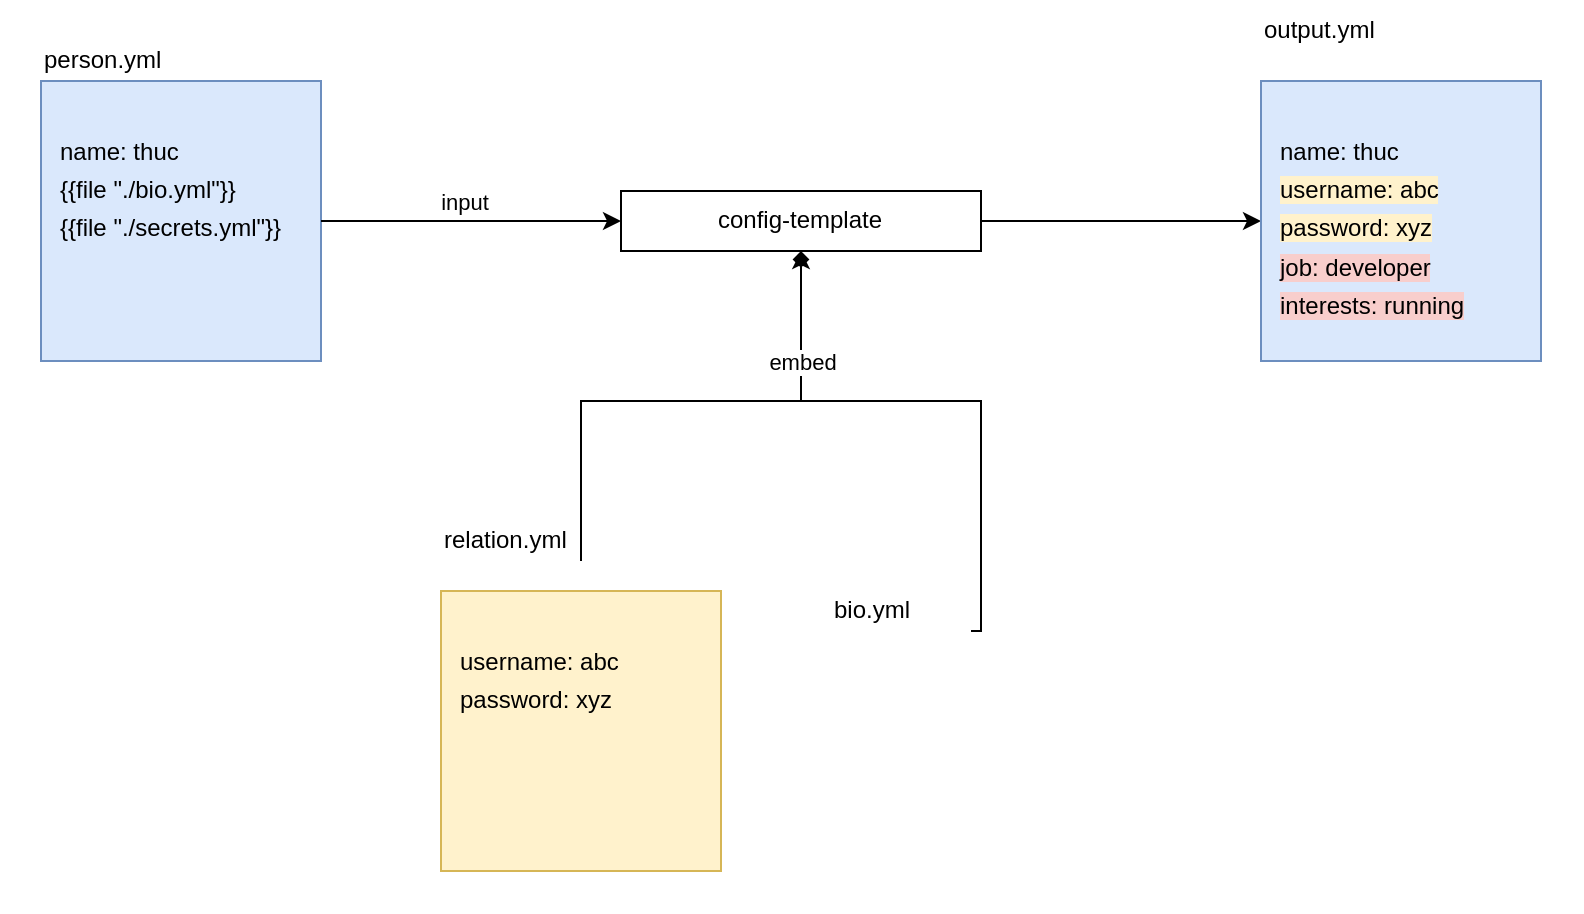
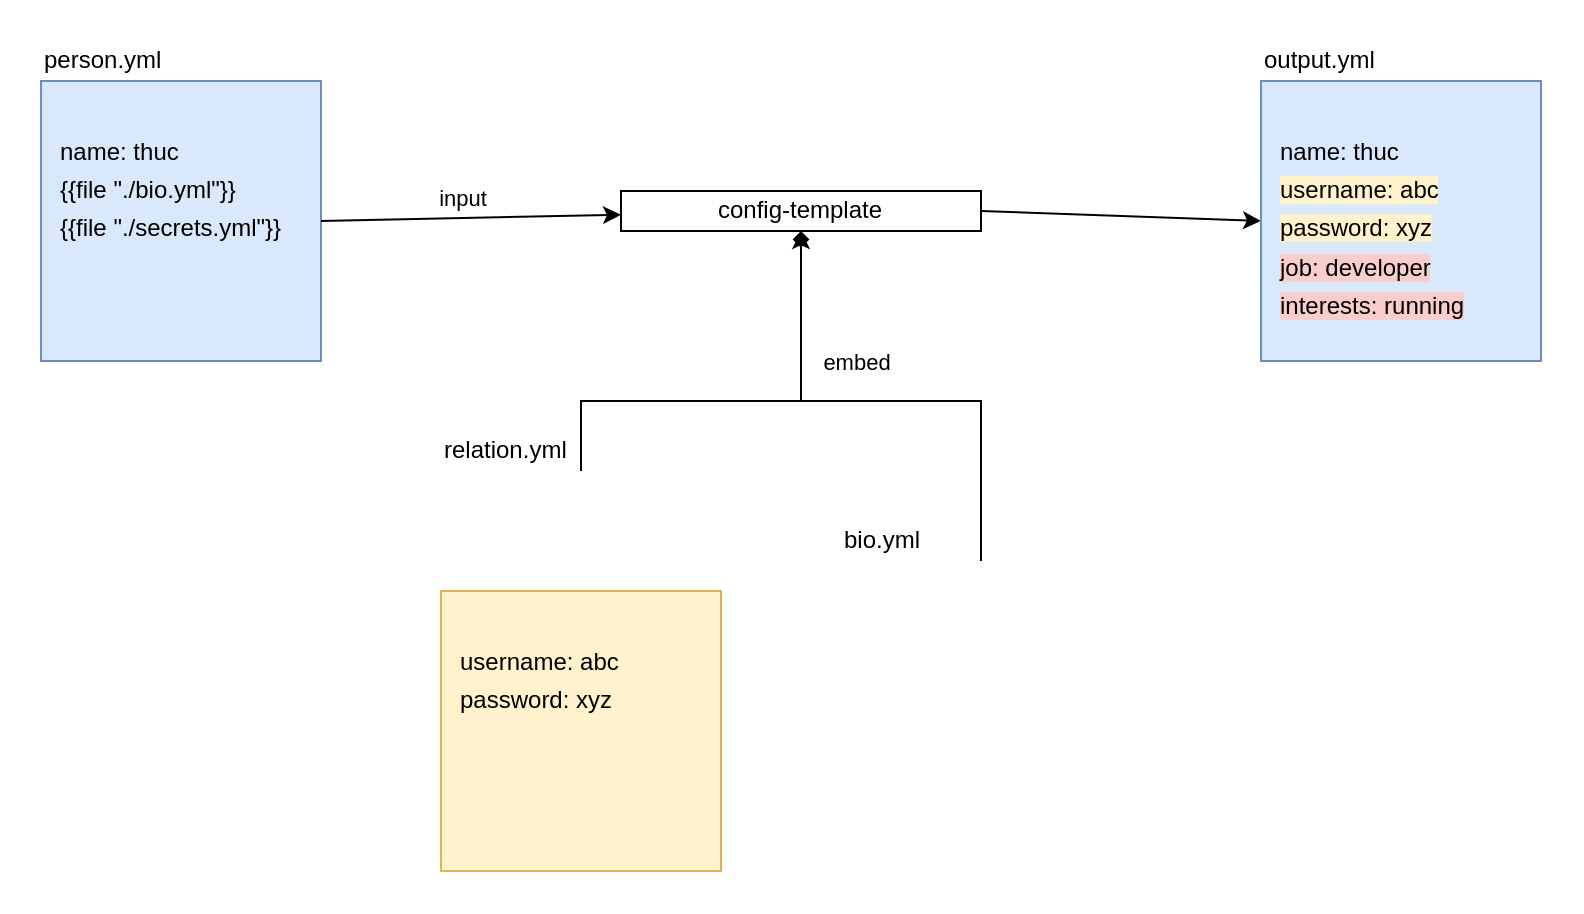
node "output.yml": moved (1401, 31) -> (1401, 61)
node "config-template": size 360x60 -> 360x40
node "relation.yml": moved (581, 541) -> (581, 451)
node "bio.yml": moved (971, 611) -> (981, 541)
